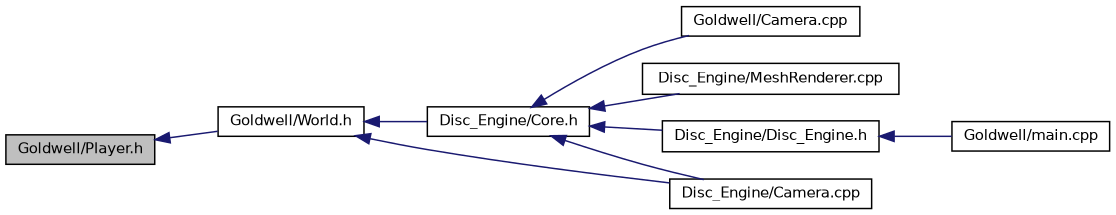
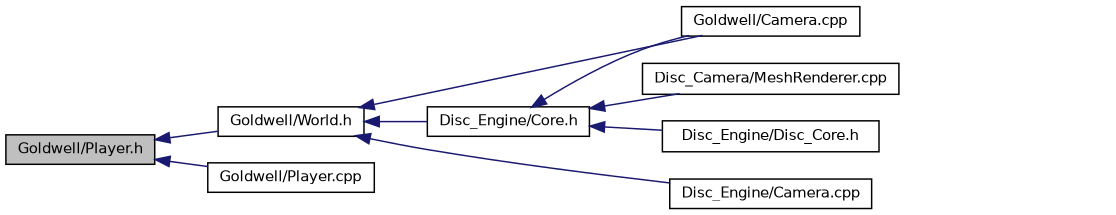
edge "Goldwell/Camera.cpp" -> "Goldwell/World.h": added
node "Disc_Engine/MeshRenderer.cpp": label "Disc_Engine/MeshRenderer.cpp" -> "Disc_Camera/MeshRenderer.cpp"
node "Disc_Engine/Disc_Engine.h": label "Disc_Engine/Disc_Engine.h" -> "Disc_Engine/Disc_Core.h"
node "Goldwell/main.cpp": removed
edge "Disc_Engine/Camera.cpp" -> "Disc_Engine/Core.h": removed
node "Goldwell/Player.cpp": added
